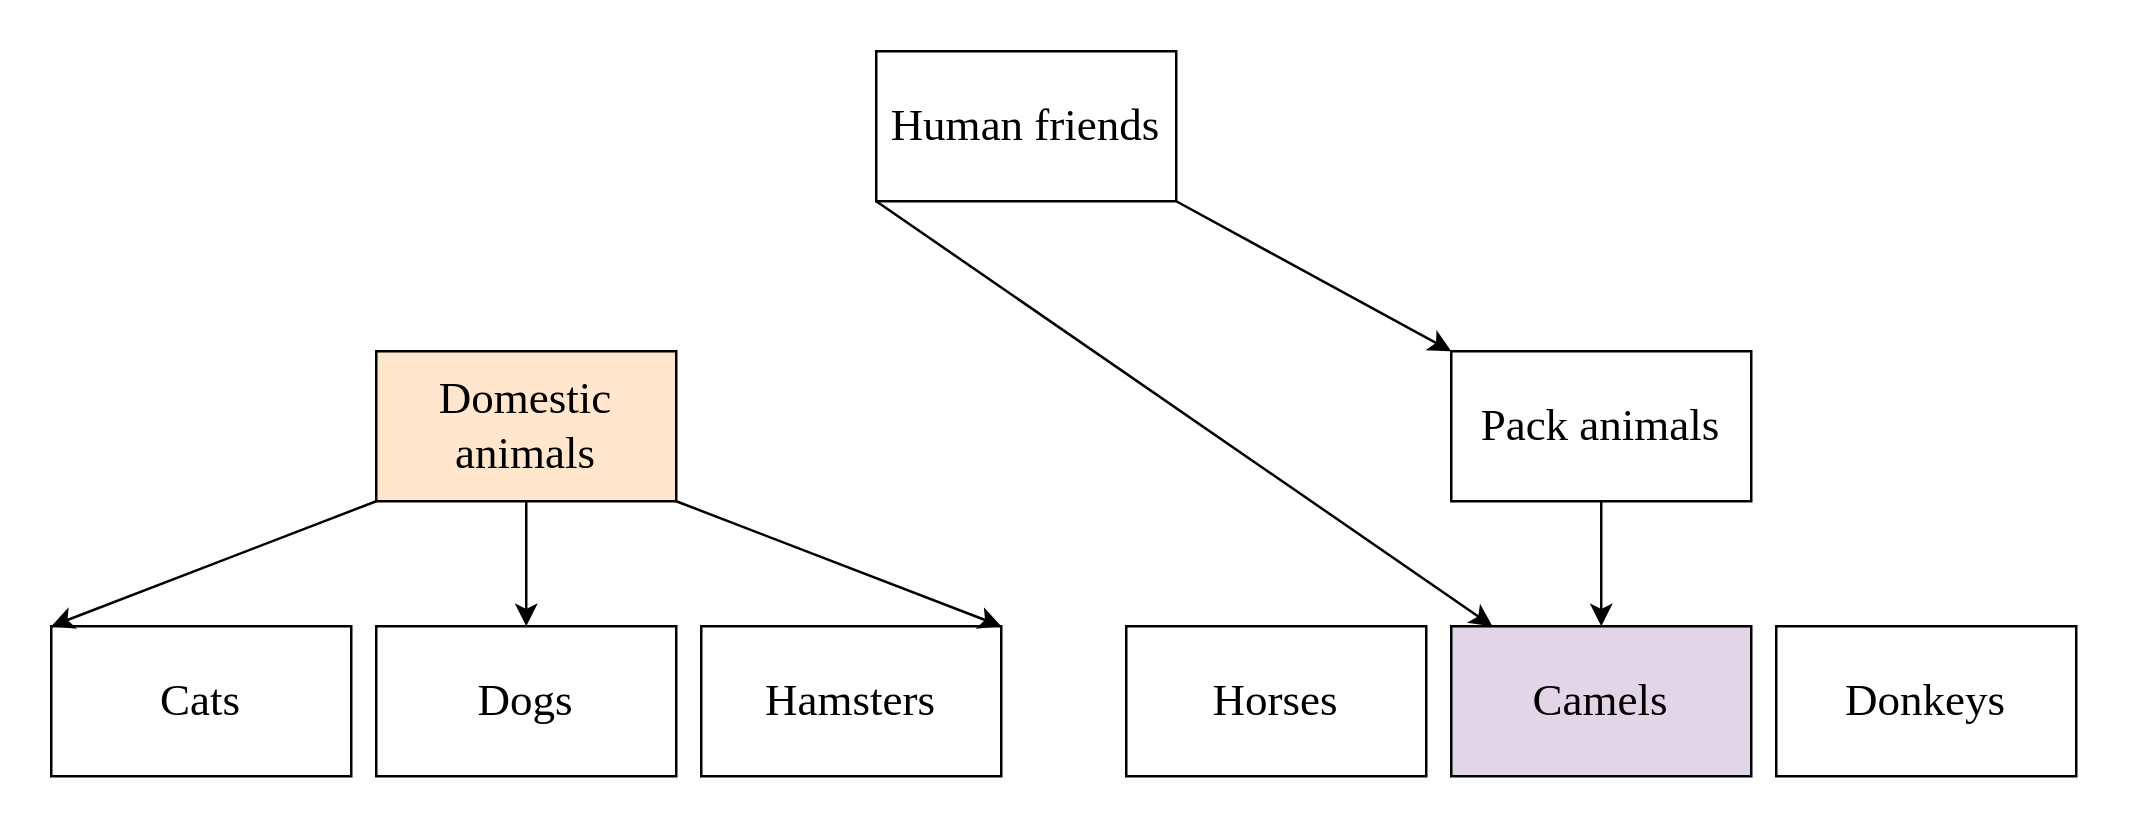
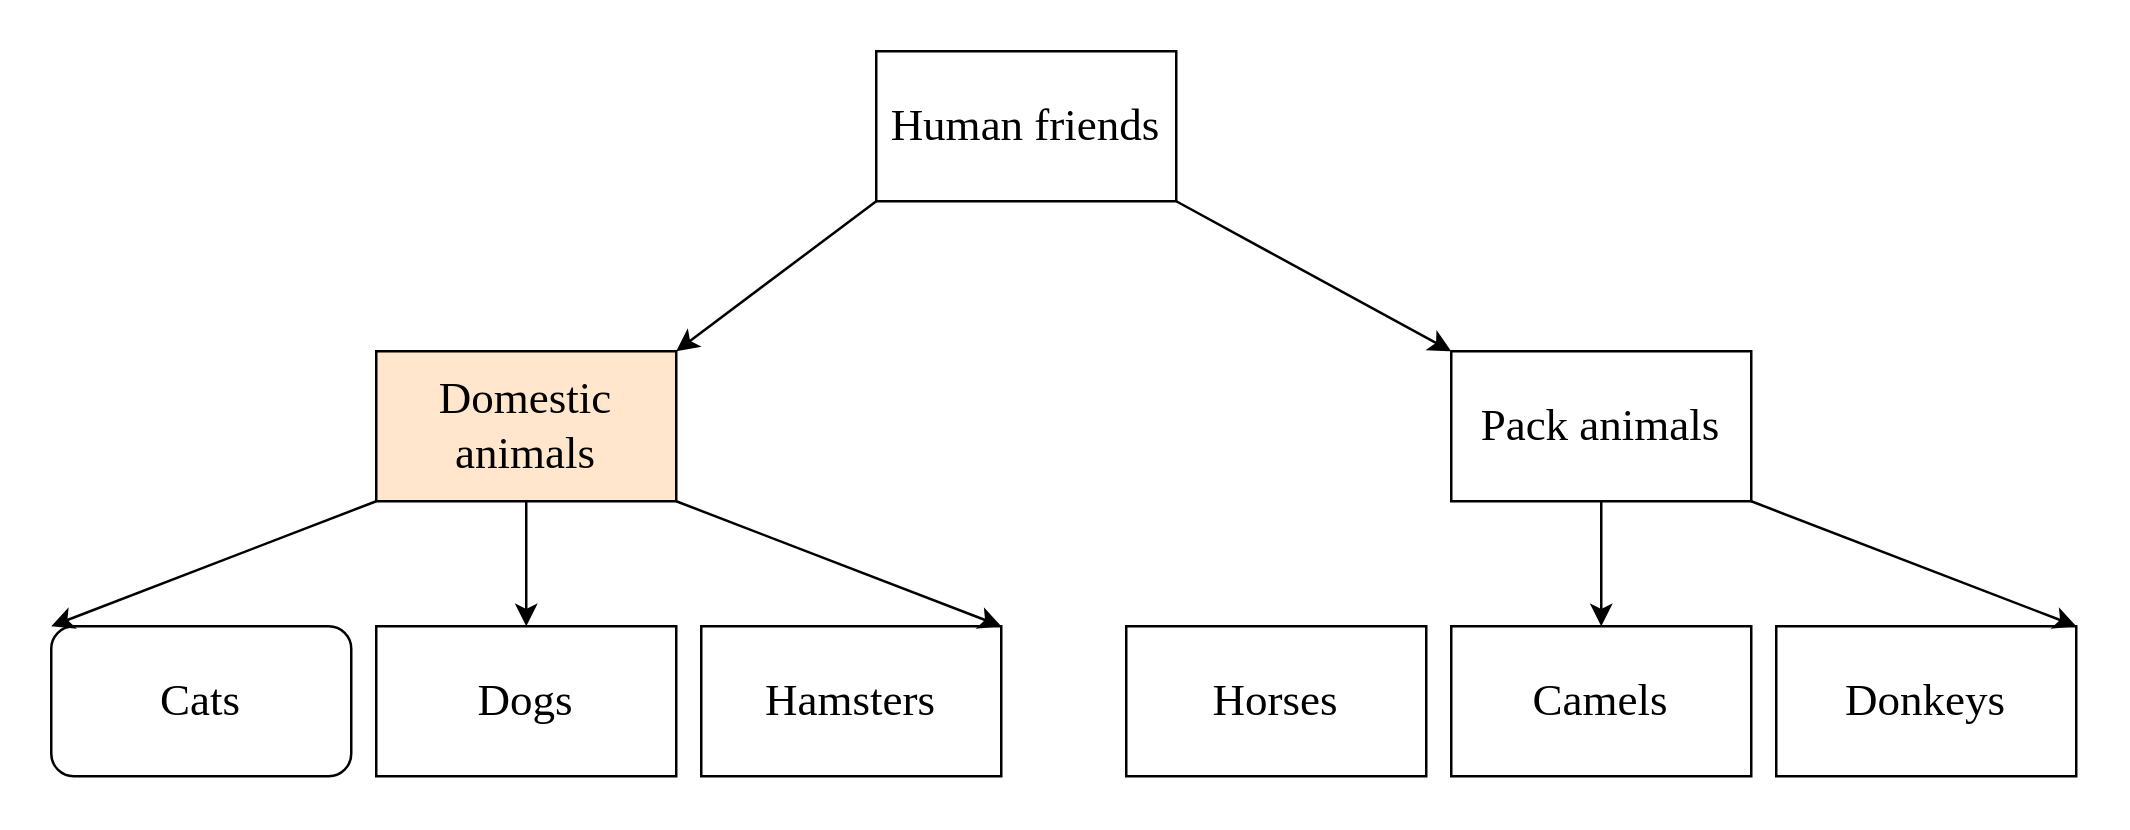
edge "Human friends" -> "Camels": now "Human friends" -> "Domestic animals"
edge "Pack animals" -> "Donkeys": added
node "Cats": shape rectangle -> rounded rectangle
node "Camels": fillcolor #e1d5e7 -> #ffffff
